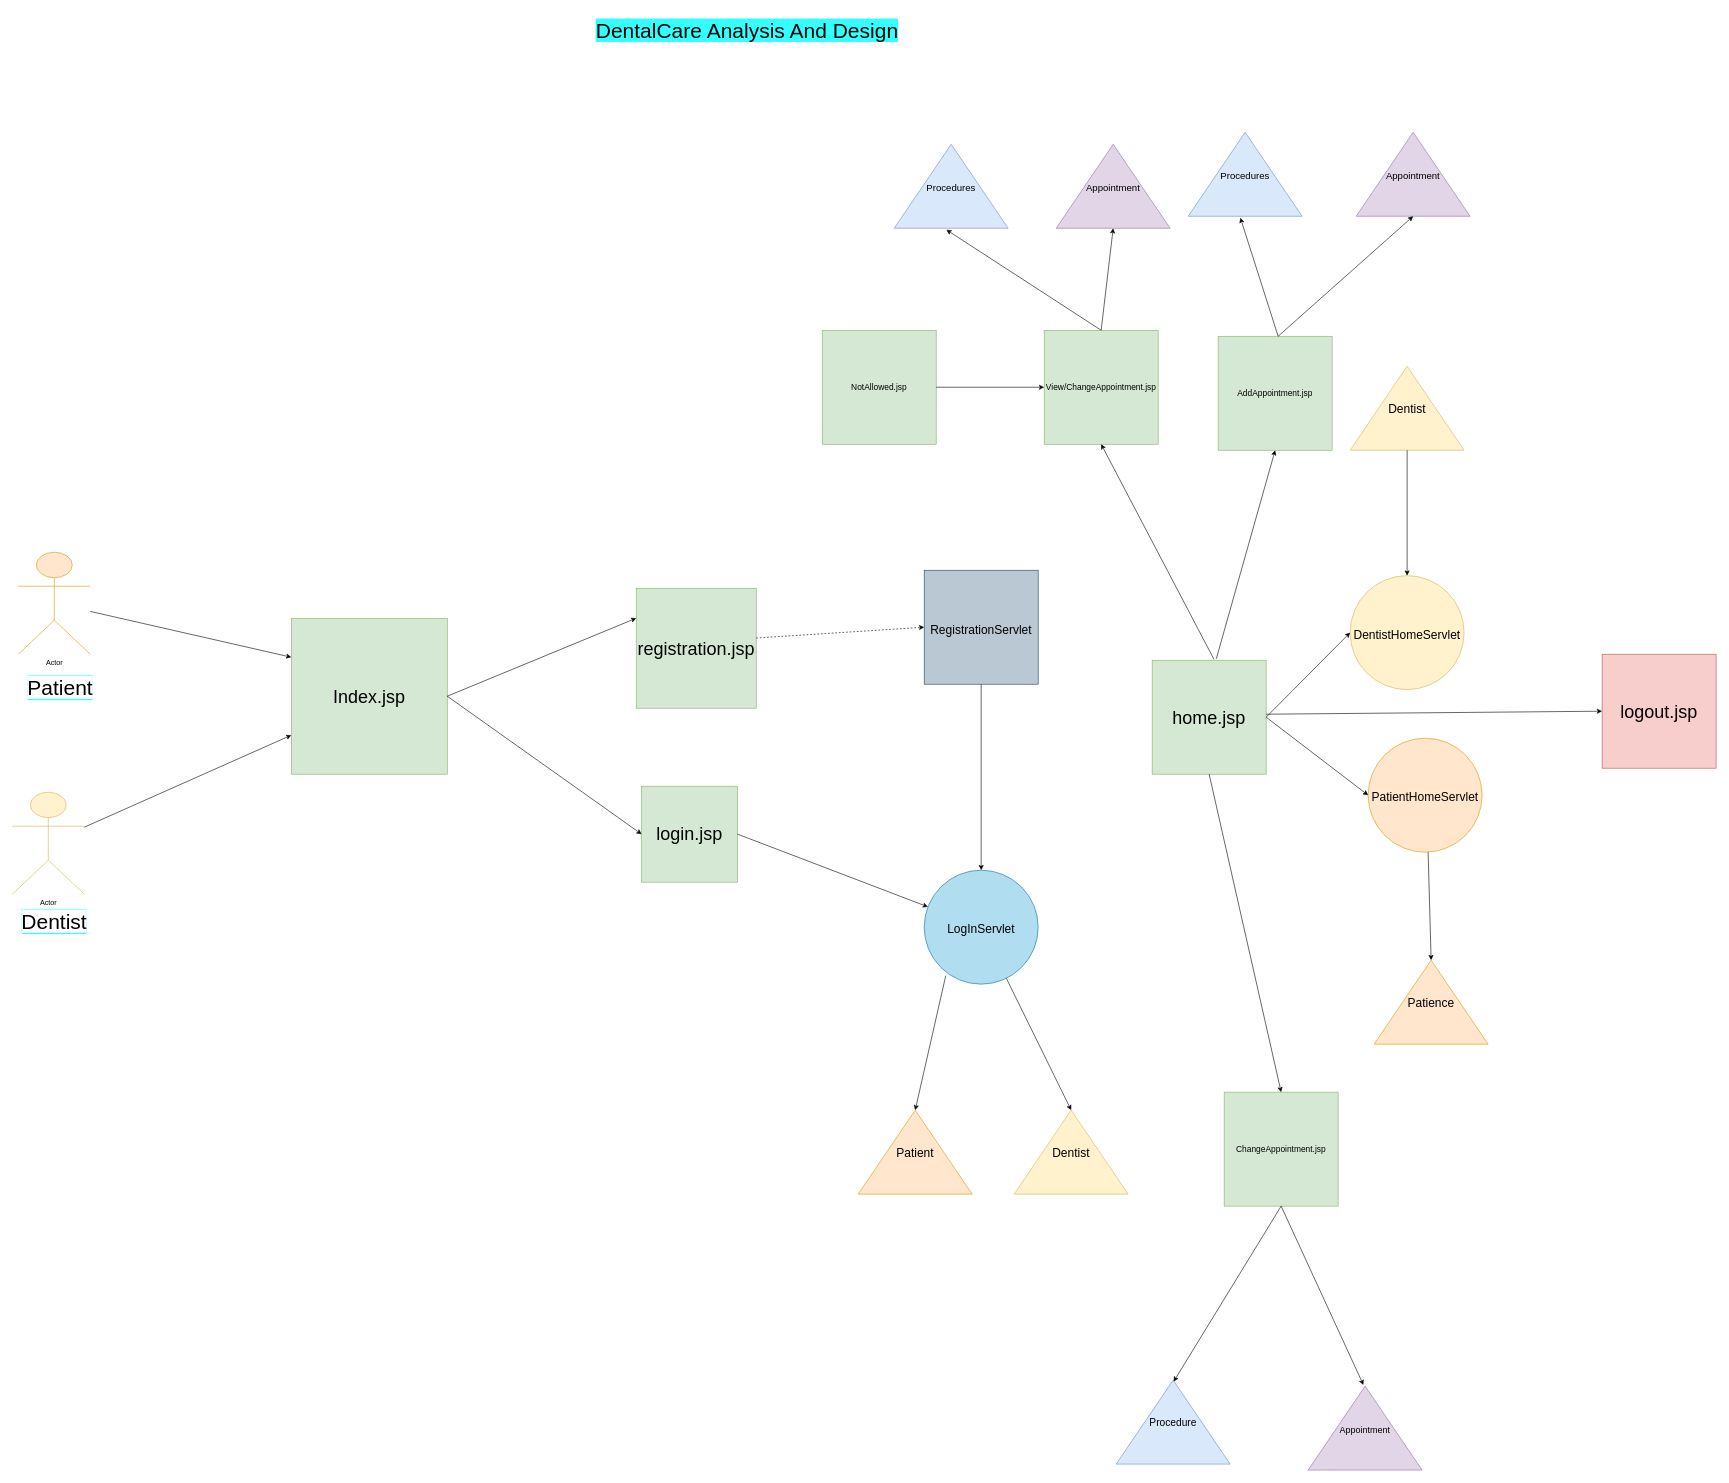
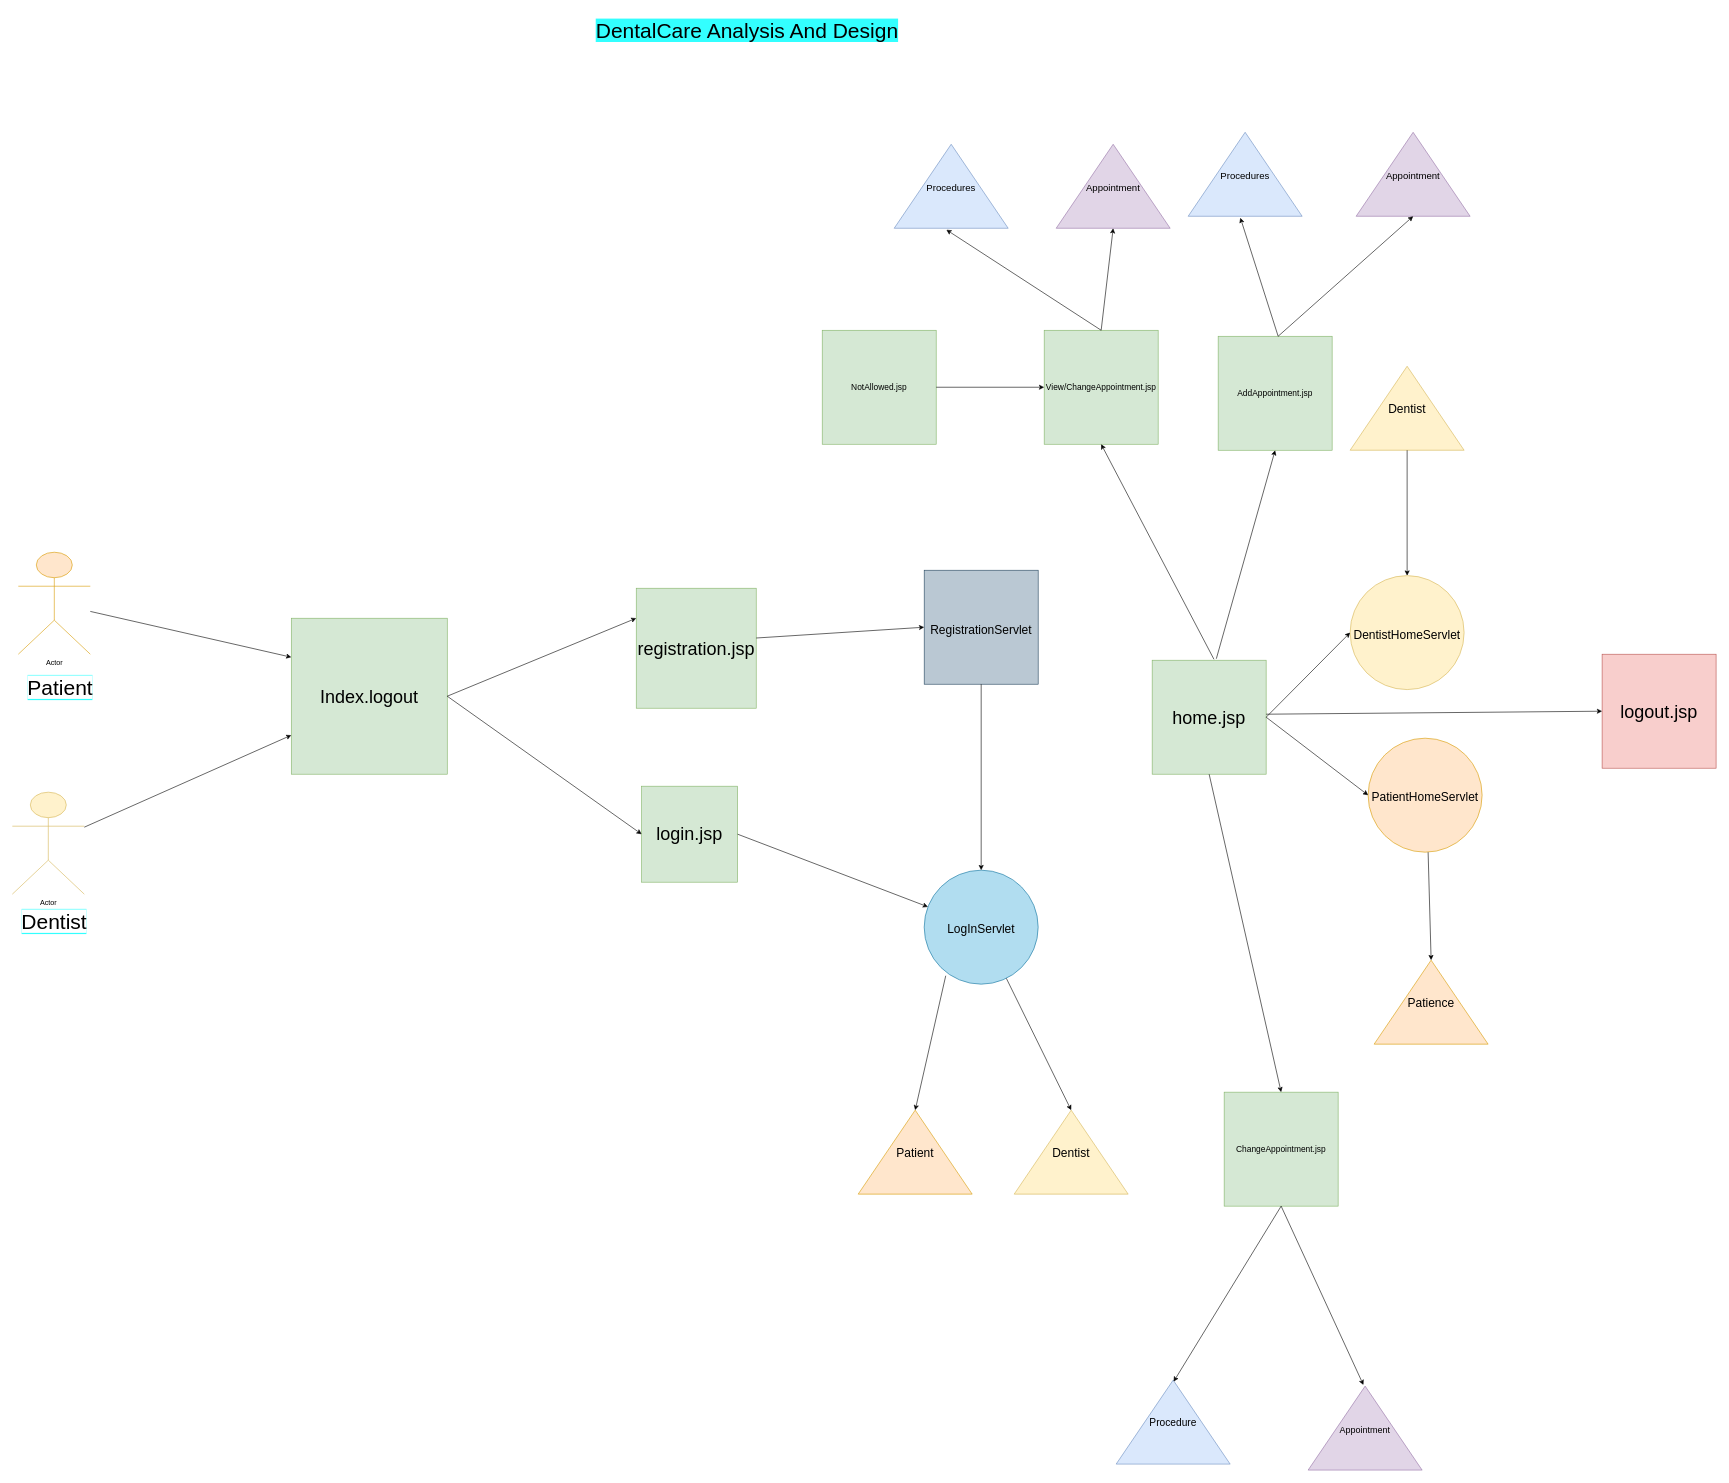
edge "registration.jsp" -> "RegistrationServlet": style dashed -> solid
node "Index.jsp": label "Index.jsp" -> "Index.logout"
